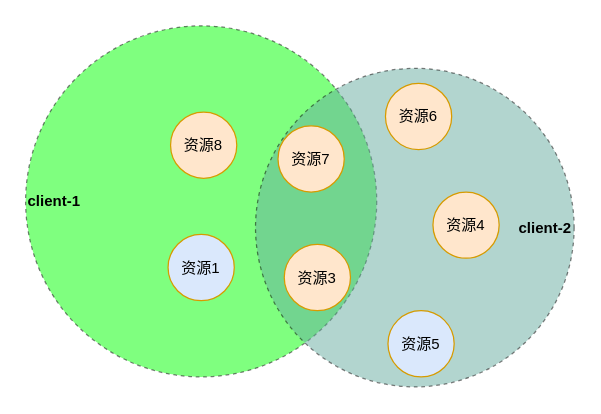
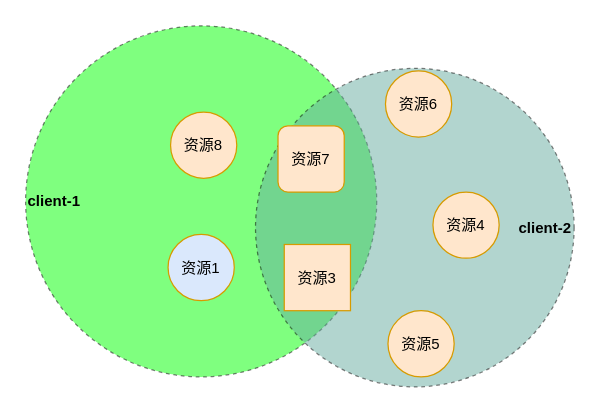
node "资源6": moved (419, 116) -> (419, 104)
node "资源7": shape ellipse -> rounded rectangle
node "资源3": shape ellipse -> rectangle
node "资源5": fillcolor #dae8fc -> #ffe6cc
